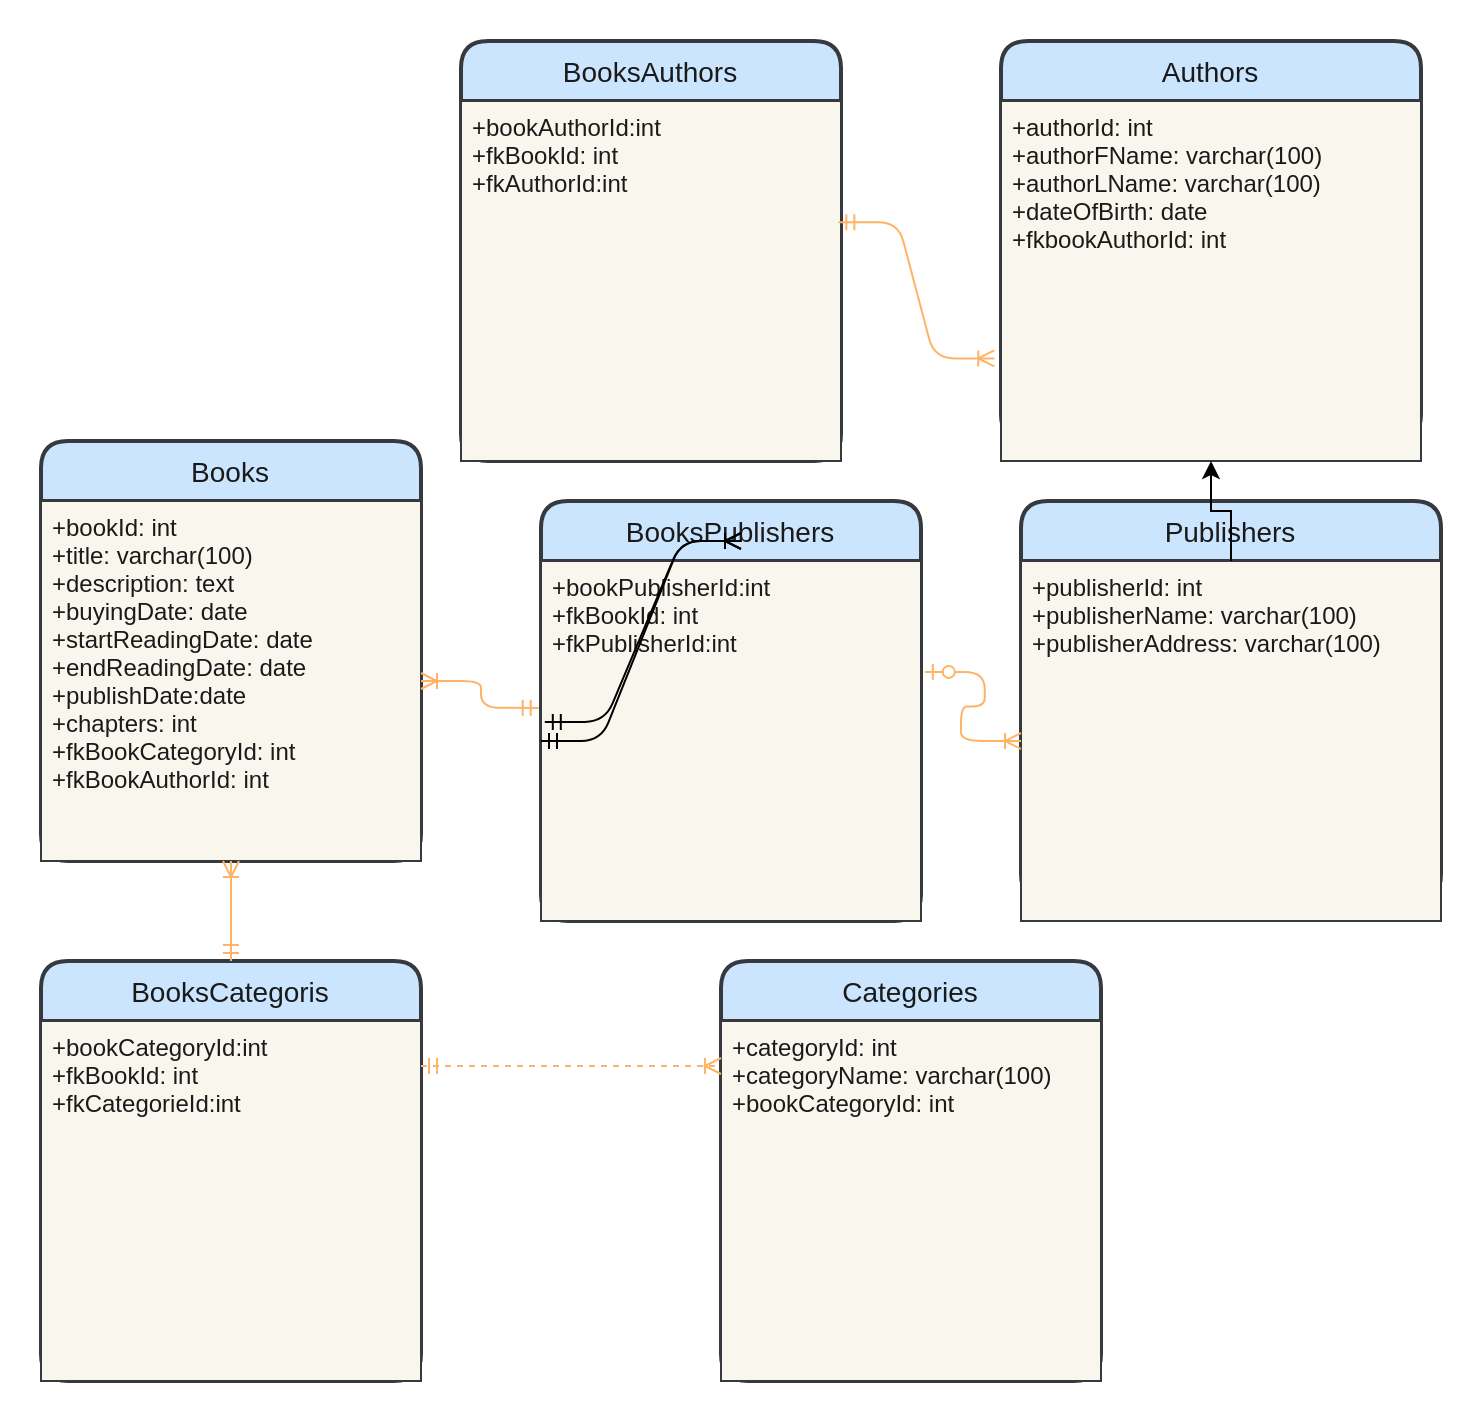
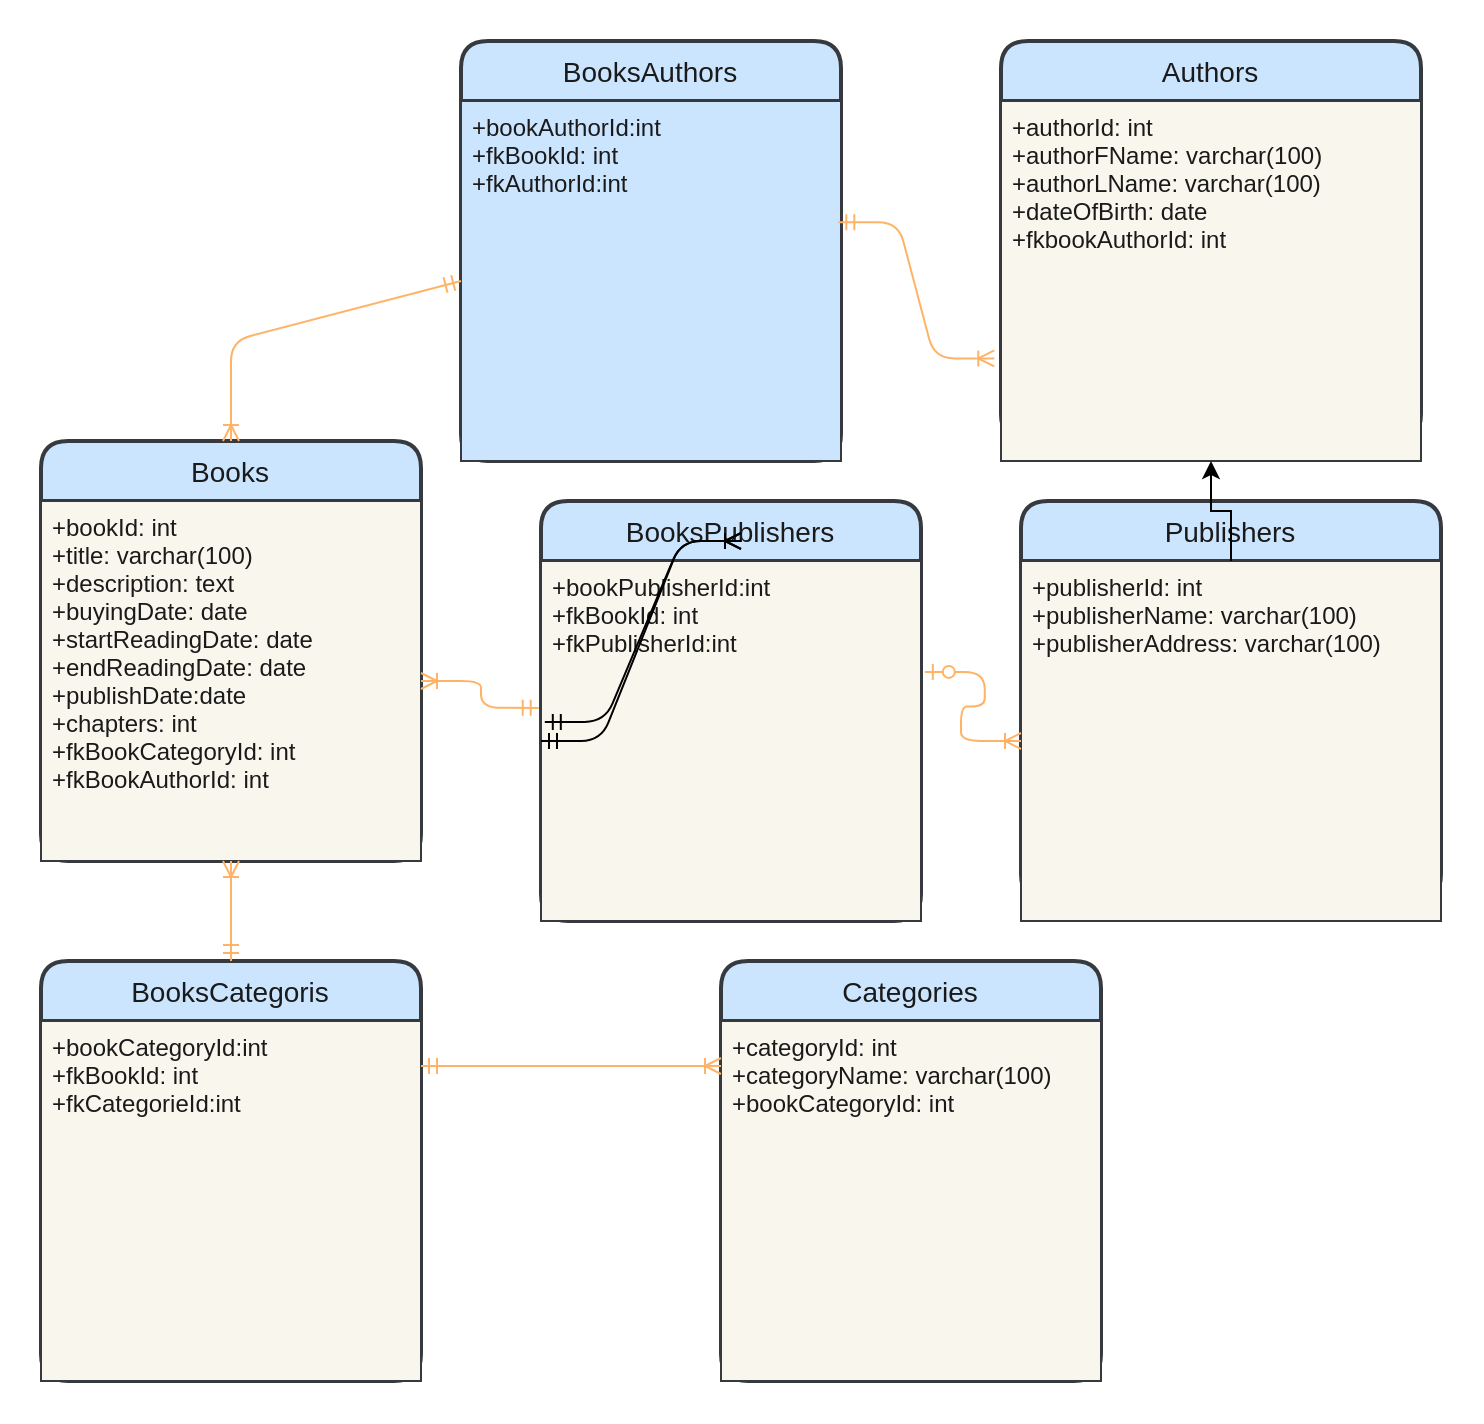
node "+bookAuthorId:int +fkBookId: int +fkAuthorId:int": fillcolor #f9f7ed -> #cce5ff
edge "+bookAuthorId:int +fkBookId: int +fkAuthorId:int" -- "Books": added
edge "BooksCategoris" -- "Categories": style dashed -> solid
